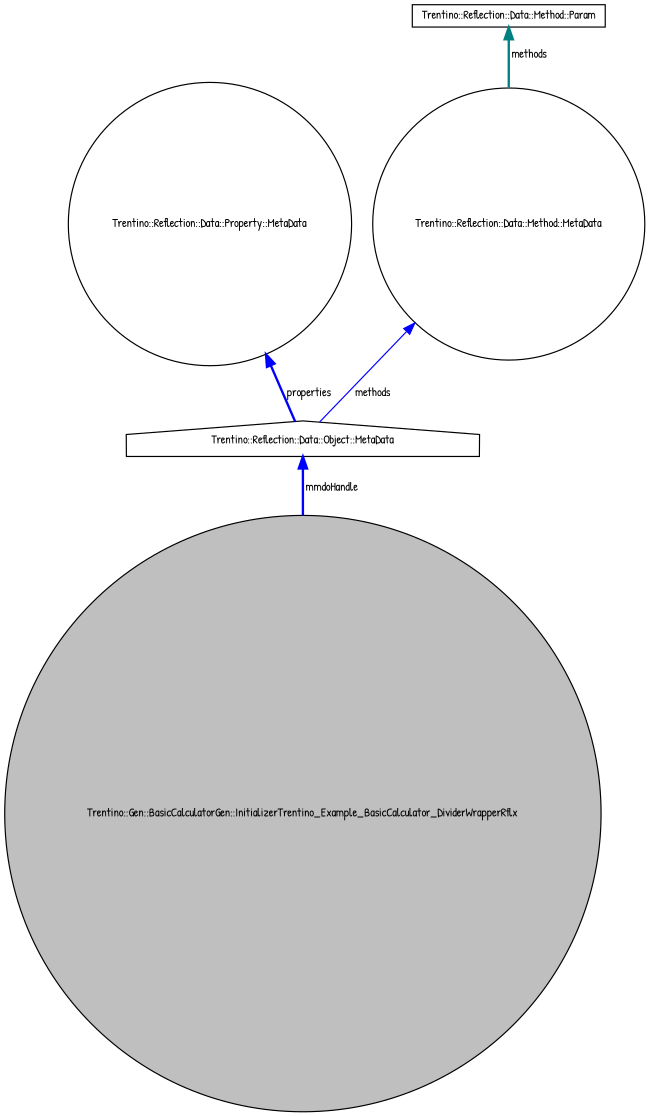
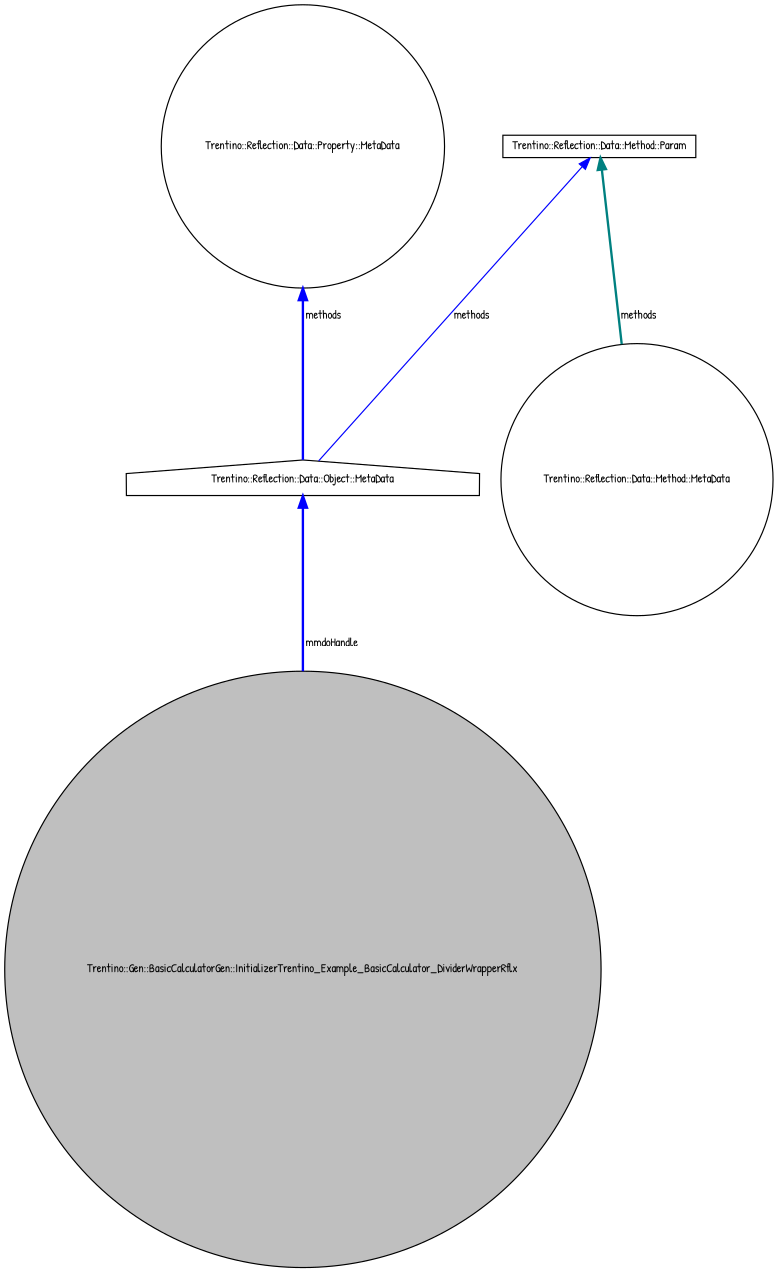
edge "Trentino::Reflection::Data::Object::MetaData" -> "Trentino::Reflection::Data::Method::MetaData": now "Trentino::Reflection::Data::Object::MetaData" -> "Trentino::Reflection::Data::Method::Param"
edge "Trentino::Reflection::Data::Object::MetaData" -> "Trentino::Reflection::Data::Property::MetaData": label " properties" -> " methods"
